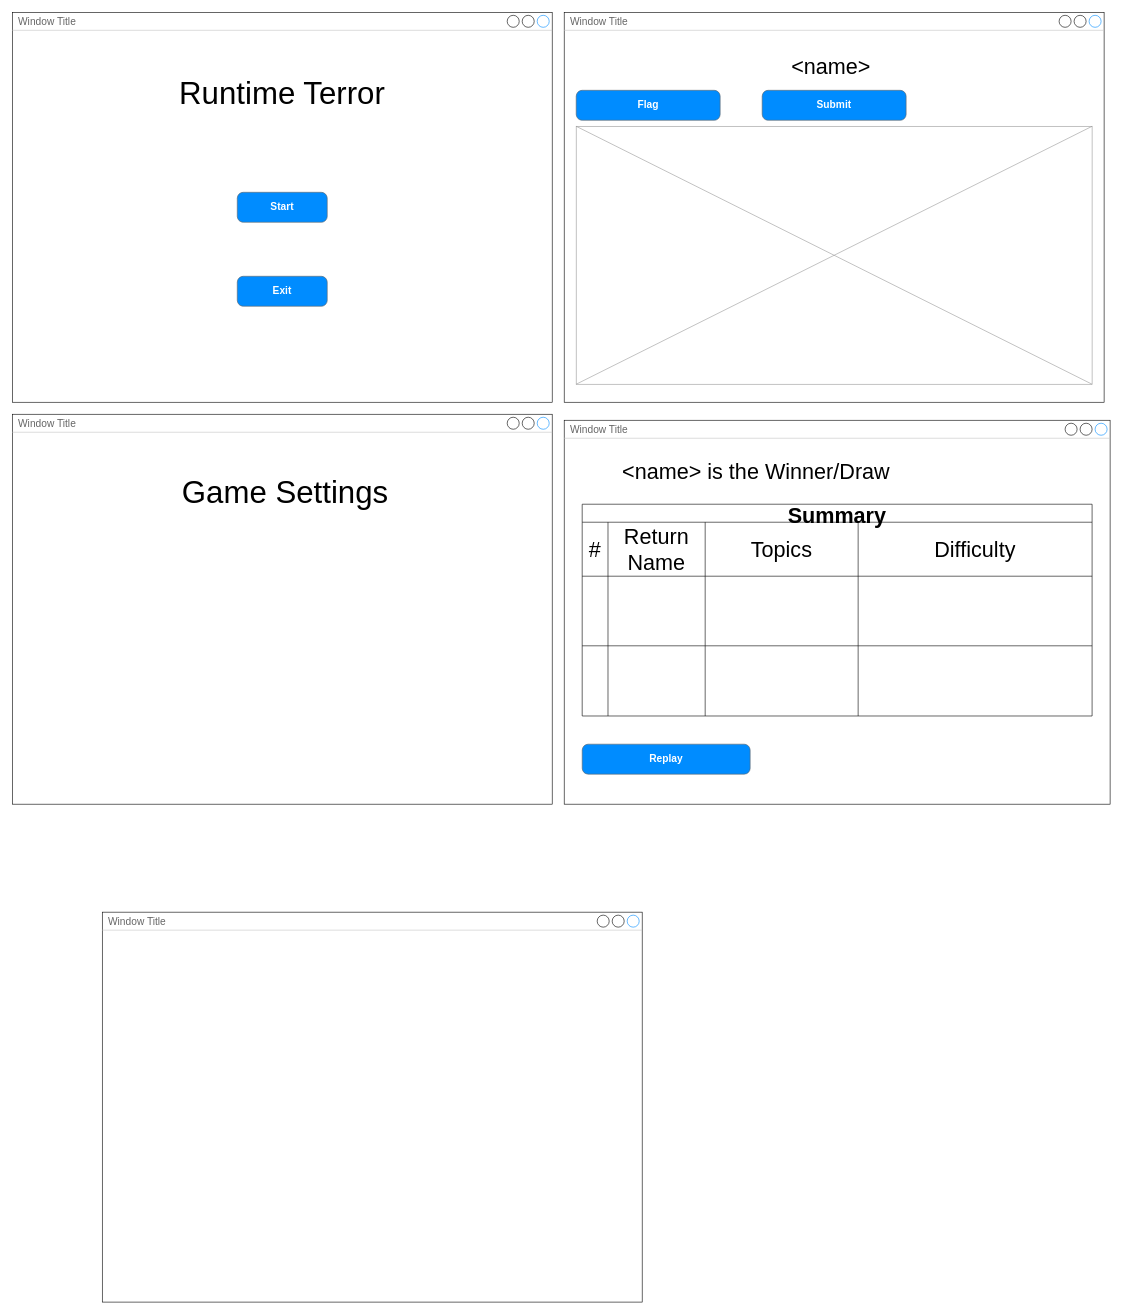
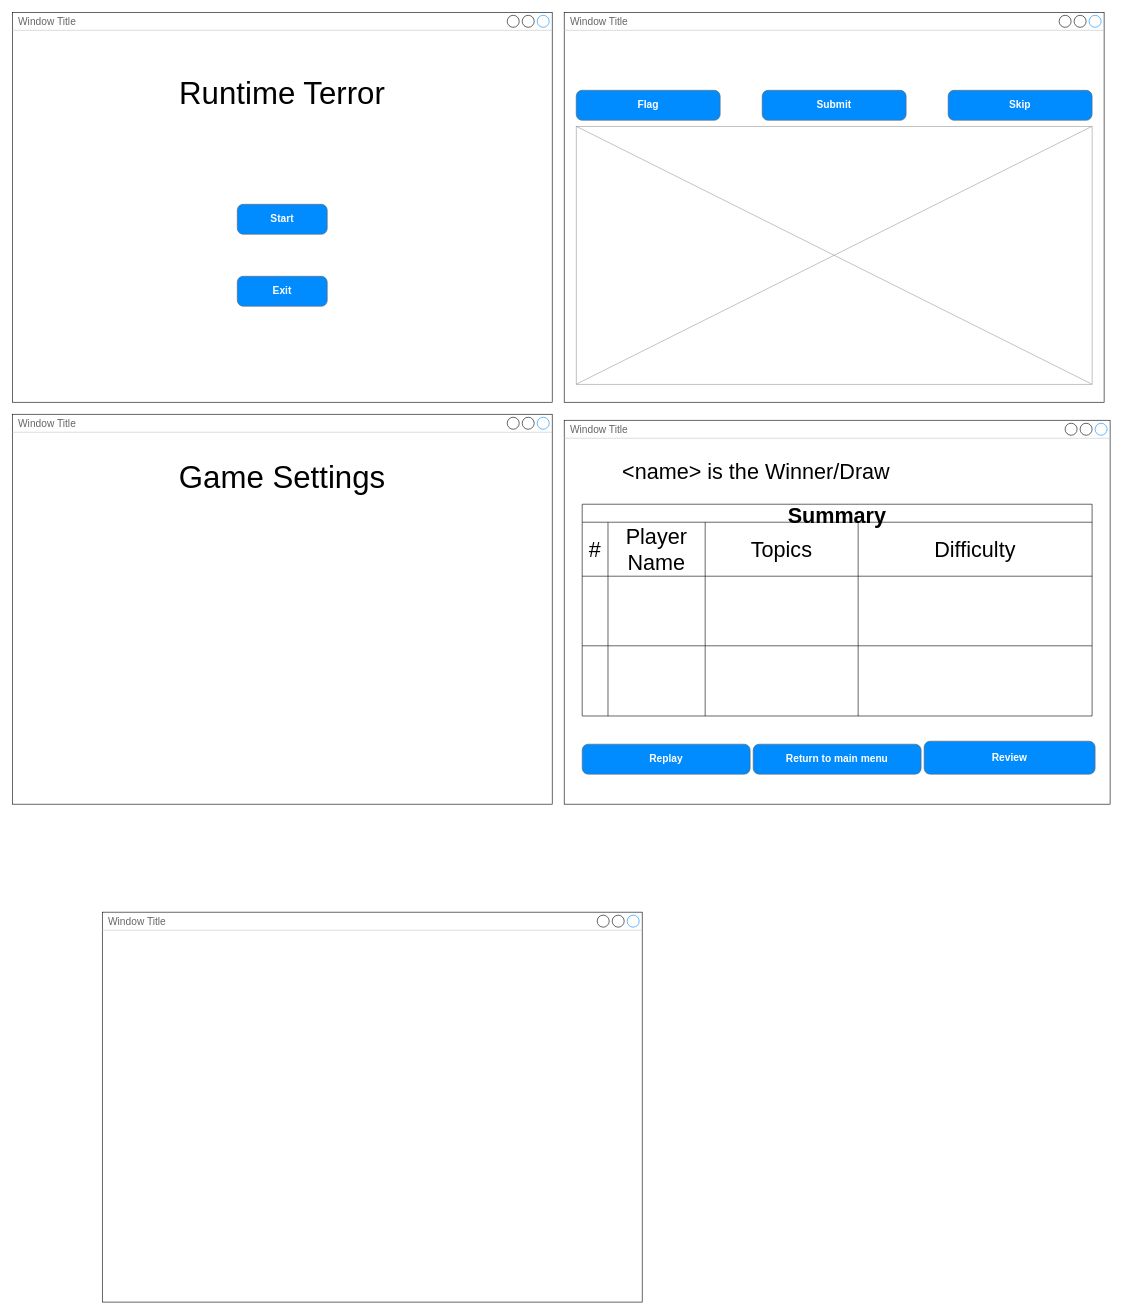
node "<name>": removed
node "Skip": added
node "Start": moved (282, 207) -> (282, 219)
node "Game Settings": moved (285, 492) -> (282, 477)
node "Return Name": label "Return Name" -> "Player Name"
node "Review": added
node "Return to main menu": added
